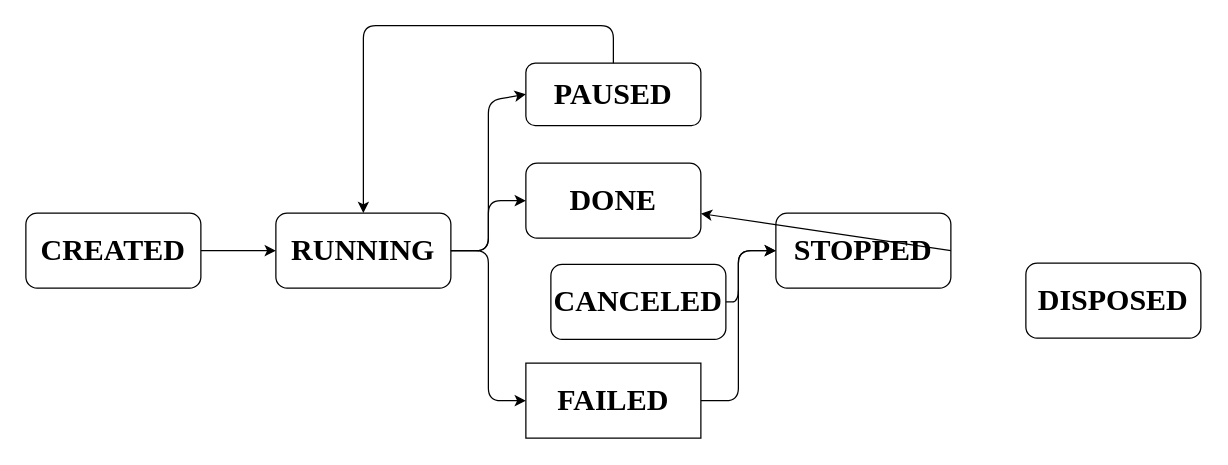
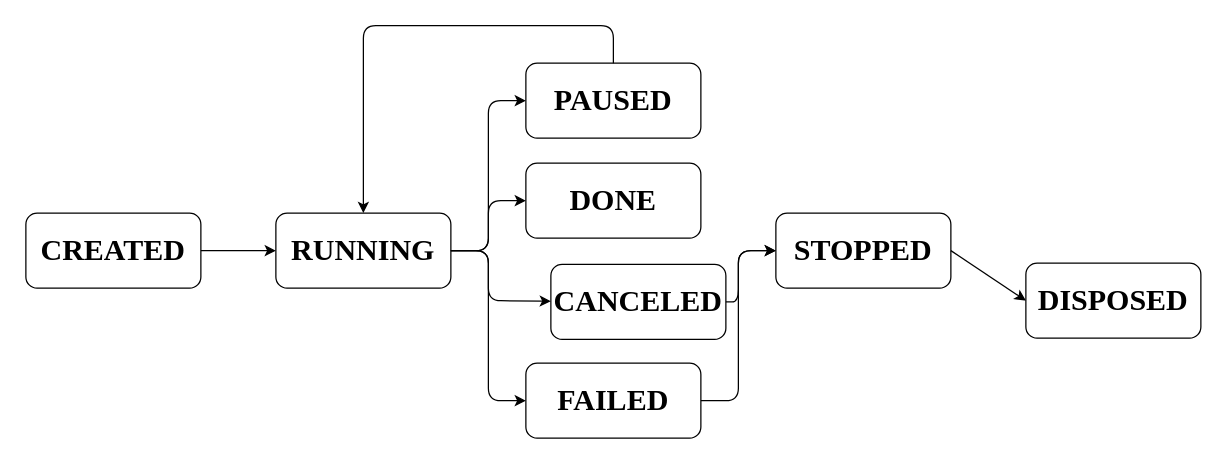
node "PAUSED": size 175x63 -> 175x75
edge "STOPPED" -> "DONE": now "STOPPED" -> "DISPOSED"
edge "RUNNING" -> "CANCELED": added
node "FAILED": shape rectangle -> rounded rectangle
